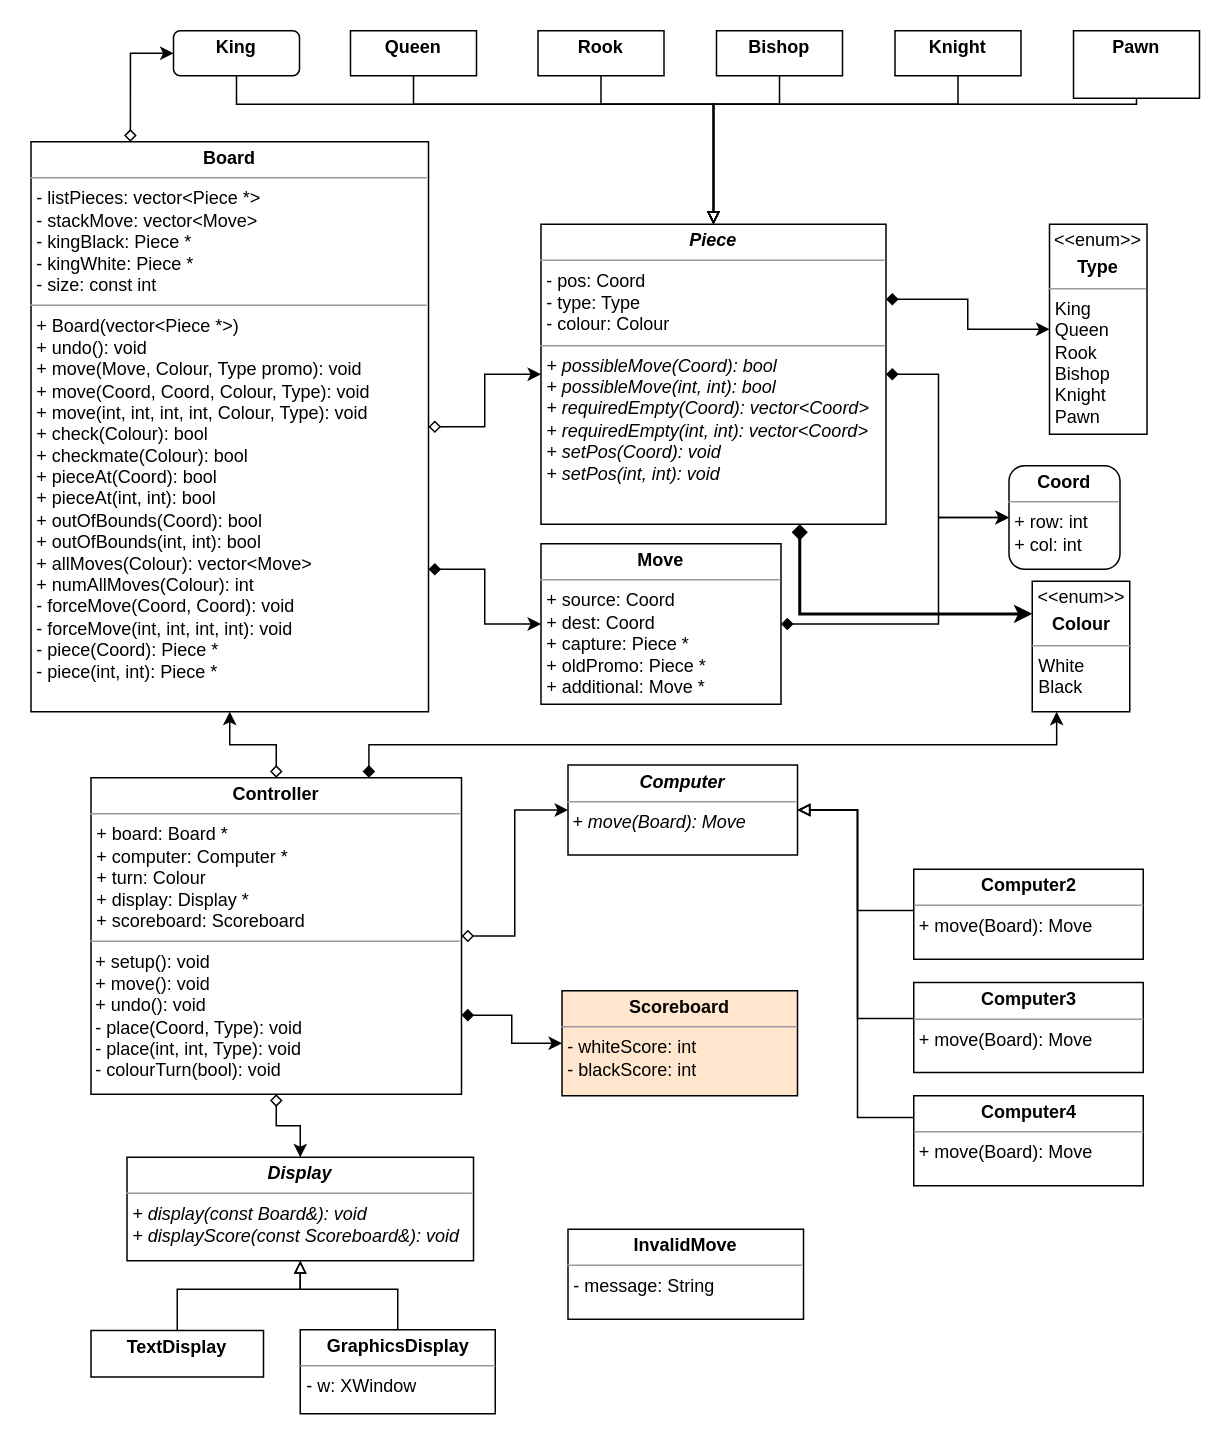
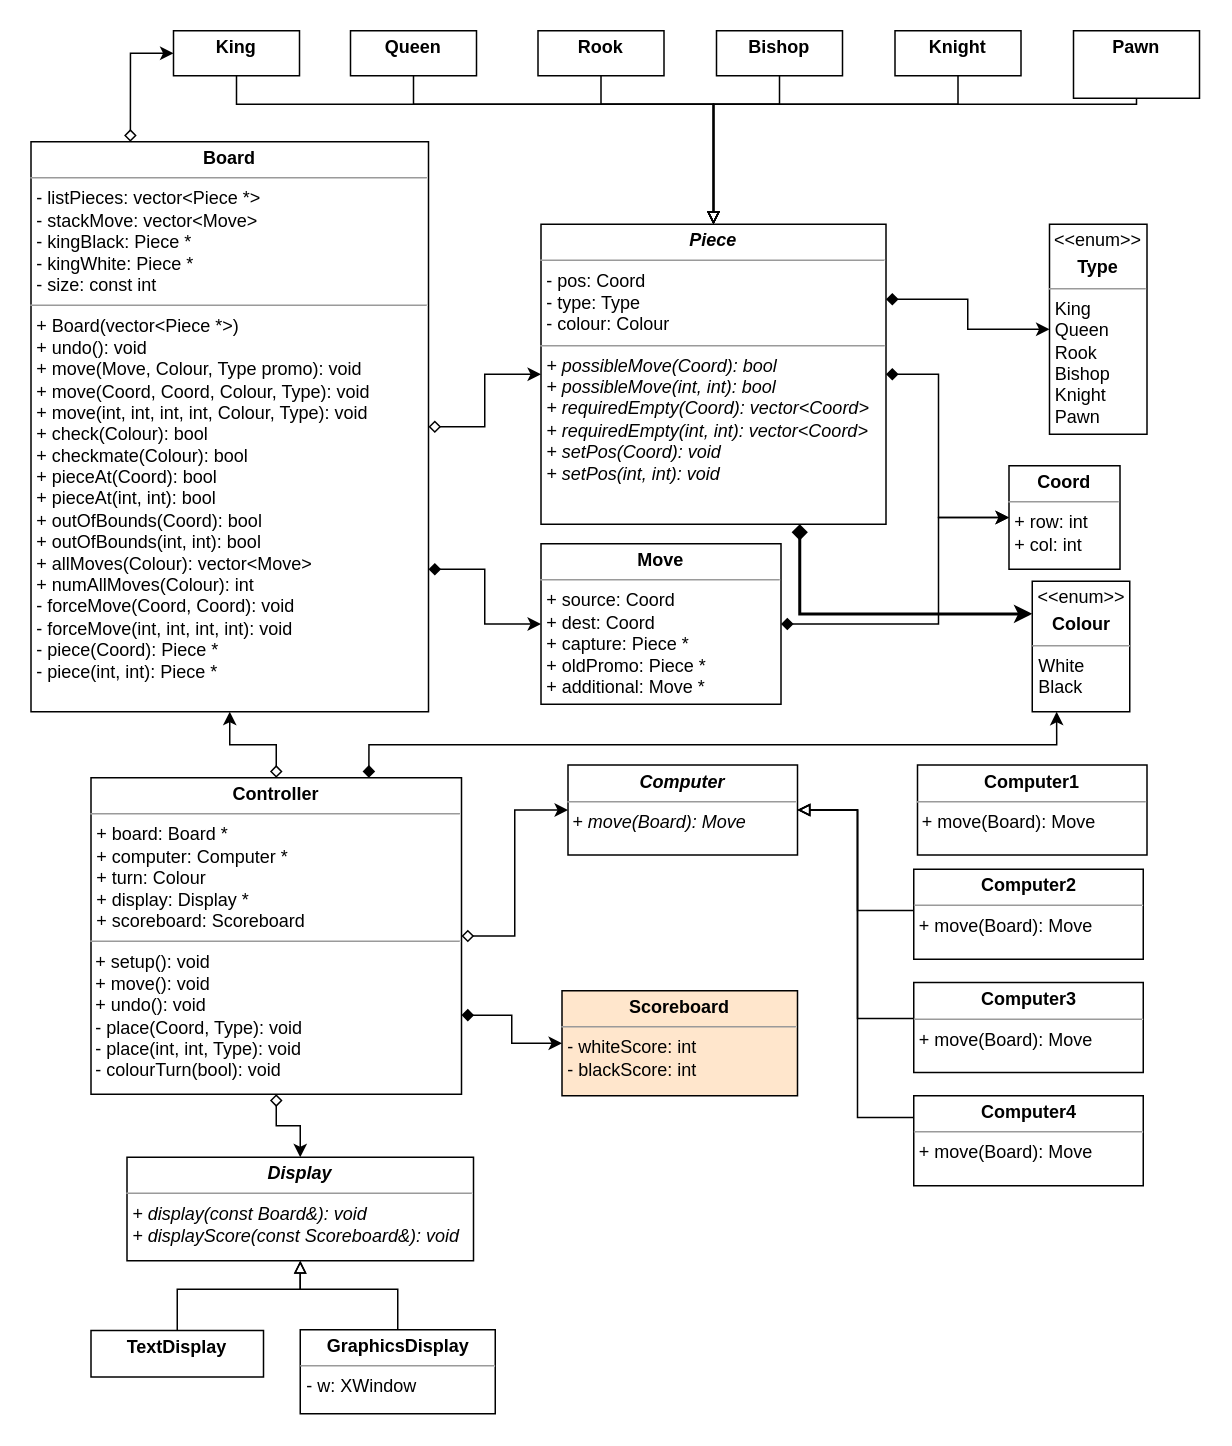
node "King": shape rounded rectangle -> rectangle
node "Coord + row: int + col: int": shape rounded rectangle -> rectangle
node "Computer1 + move(Board): Move": added
node "InvalidMove - message: String": removed
